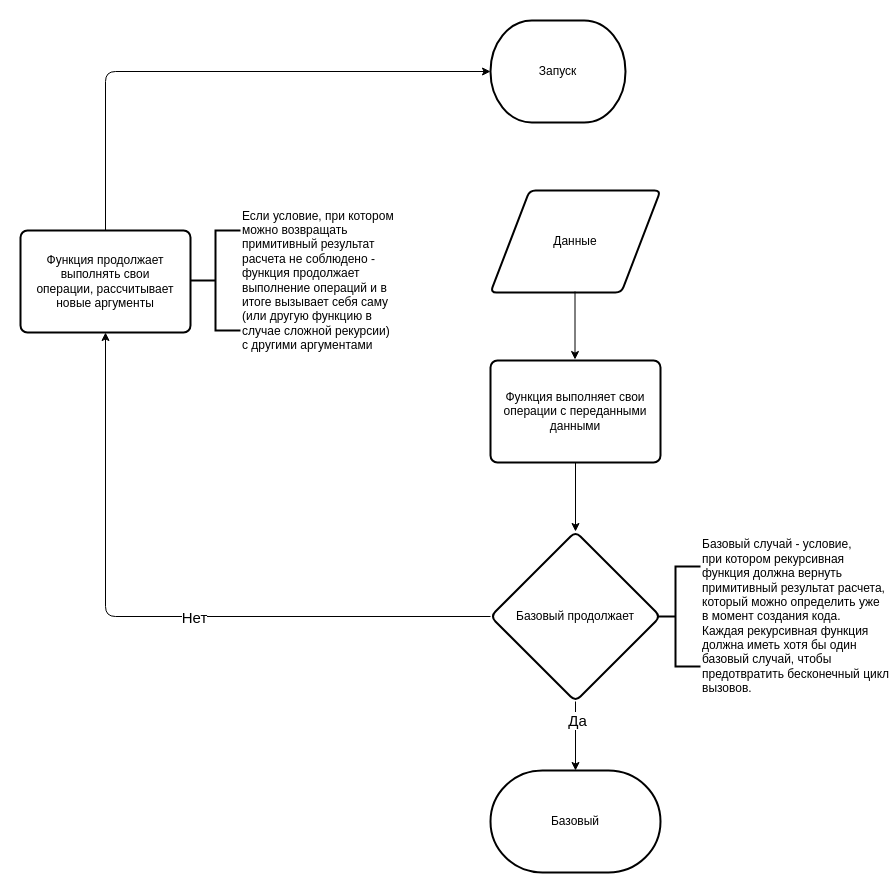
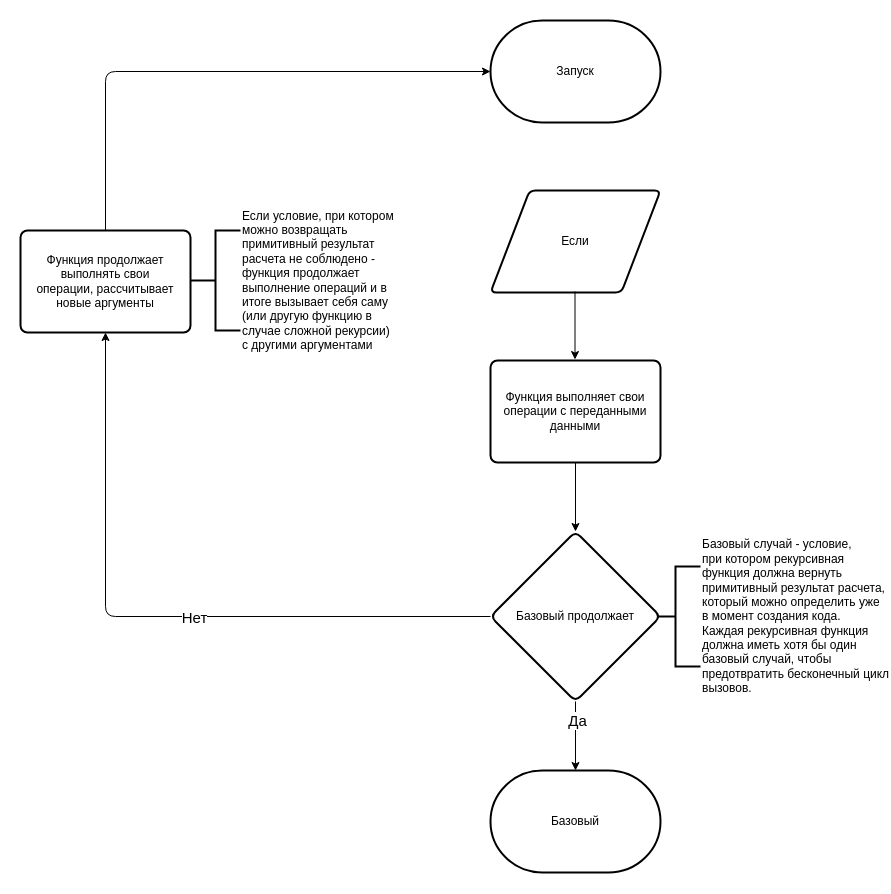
node "Запуск": size 135x102 -> 170x102
node "Данные": label "Данные" -> "Если"
